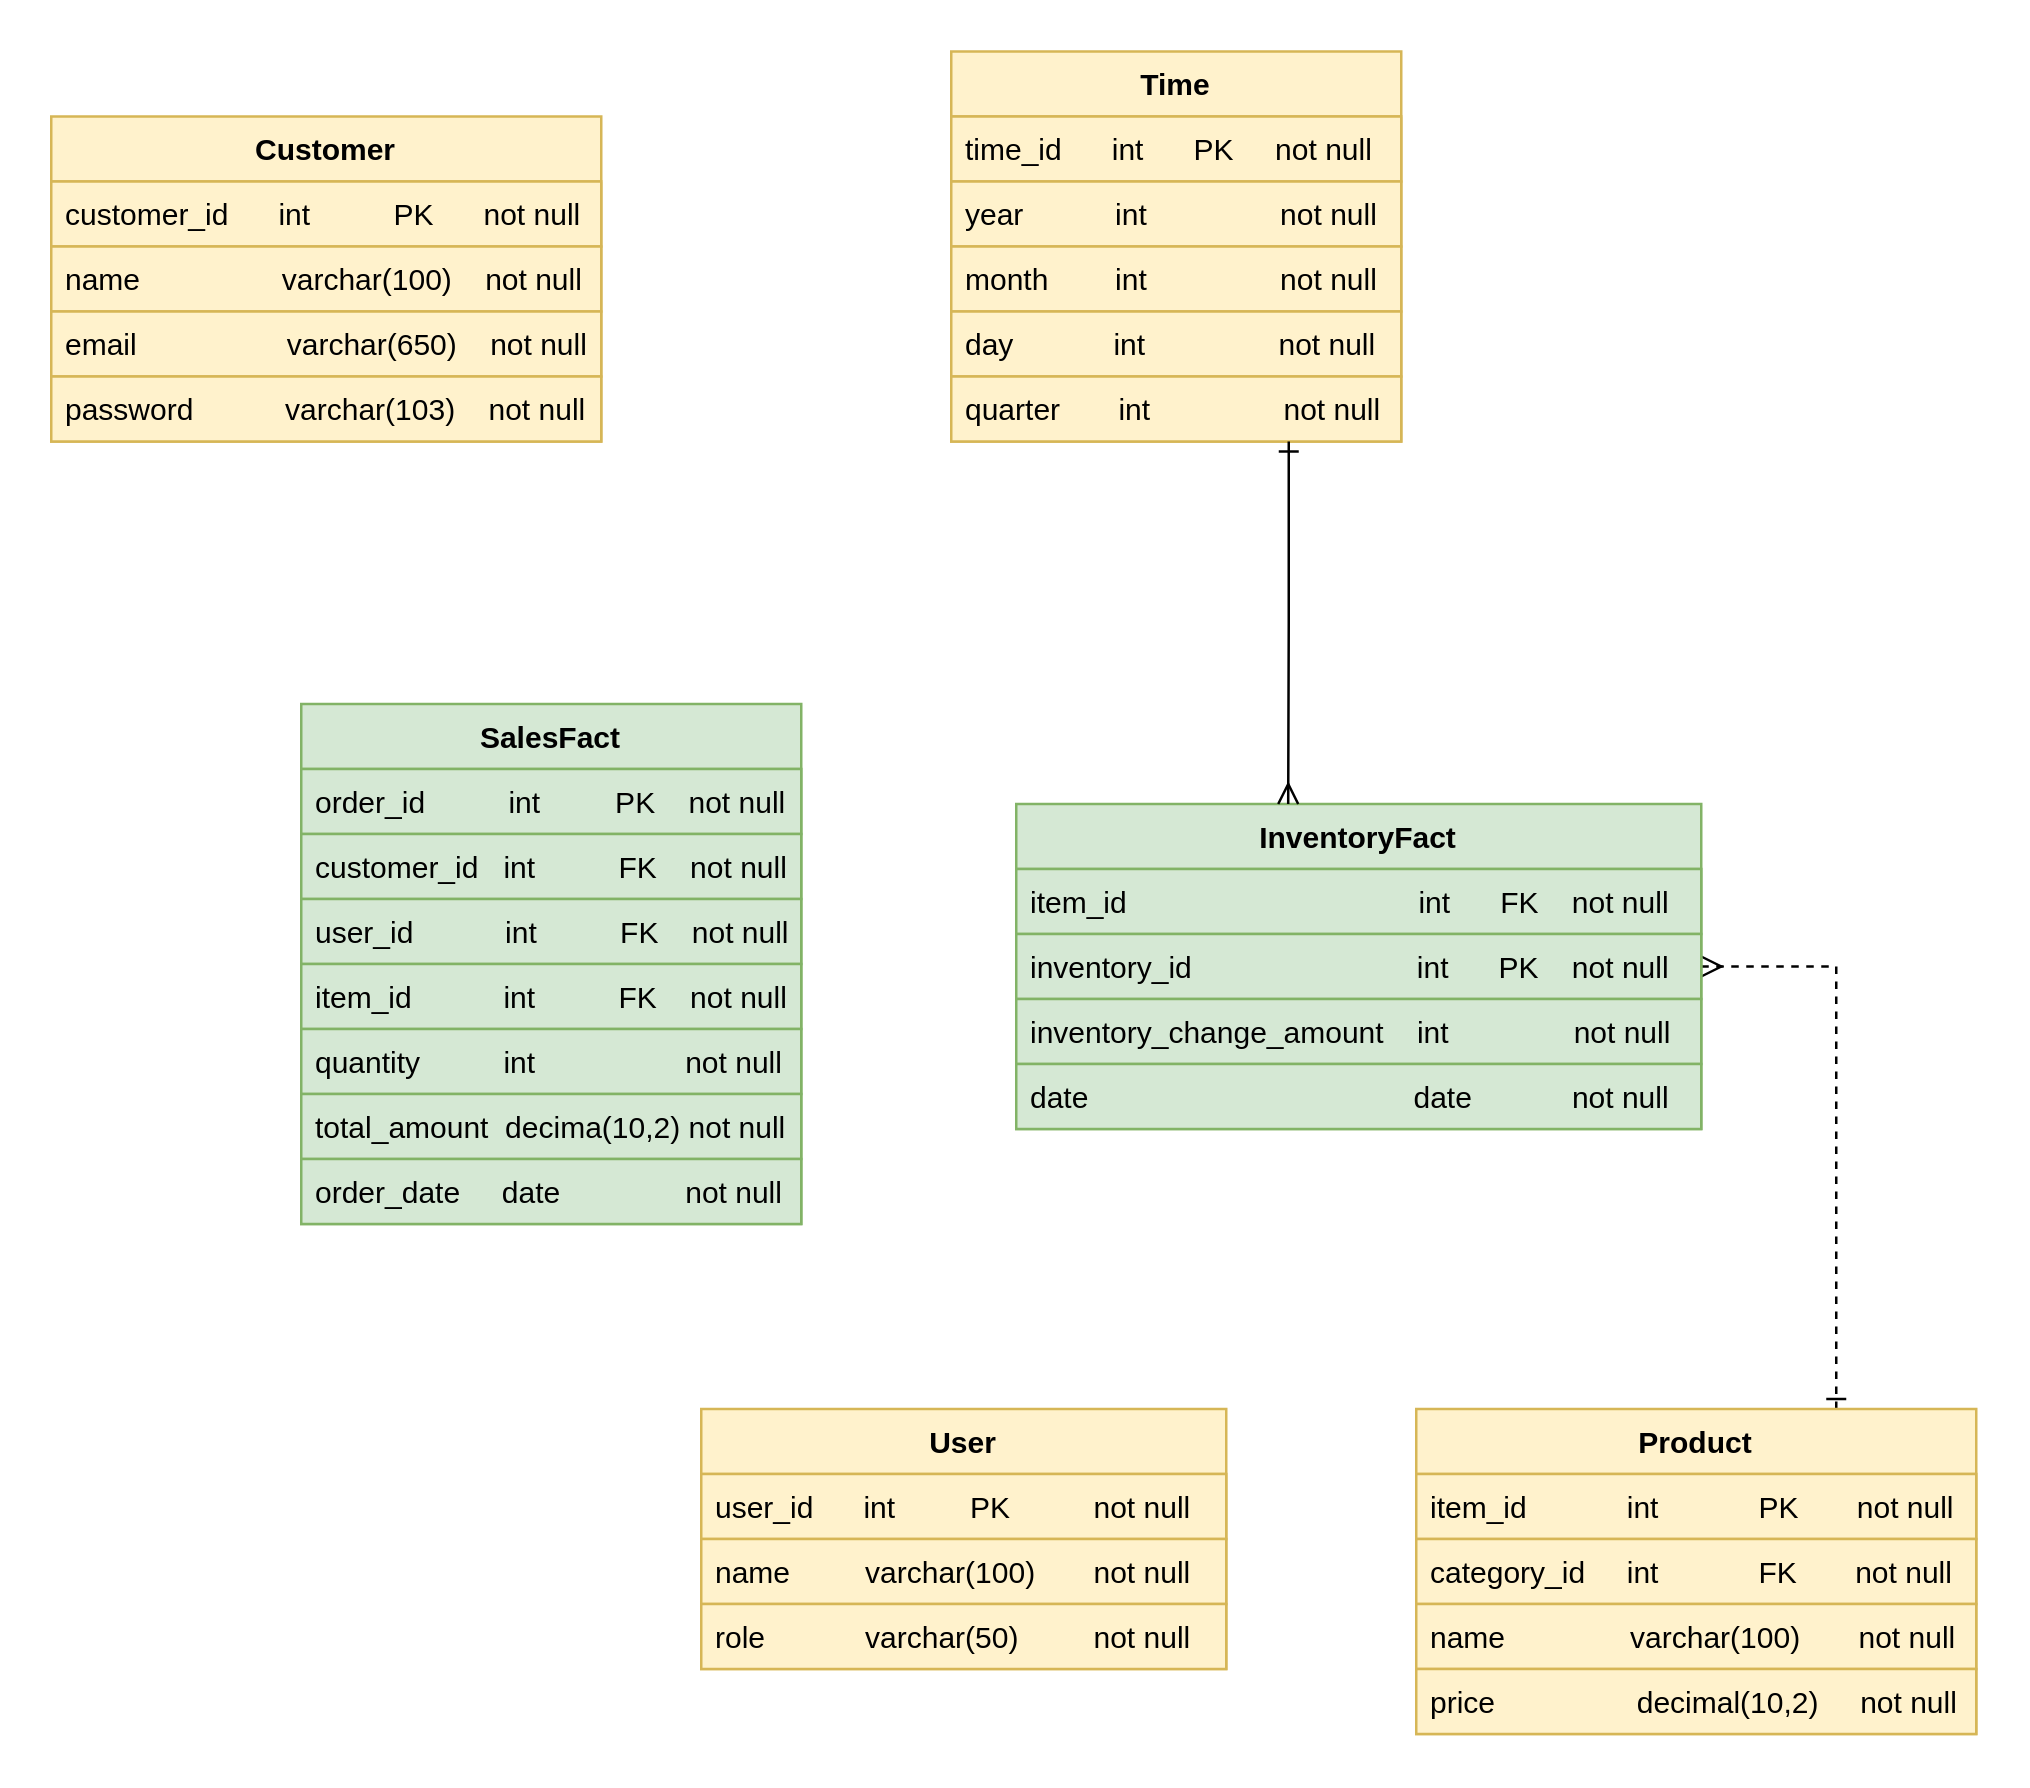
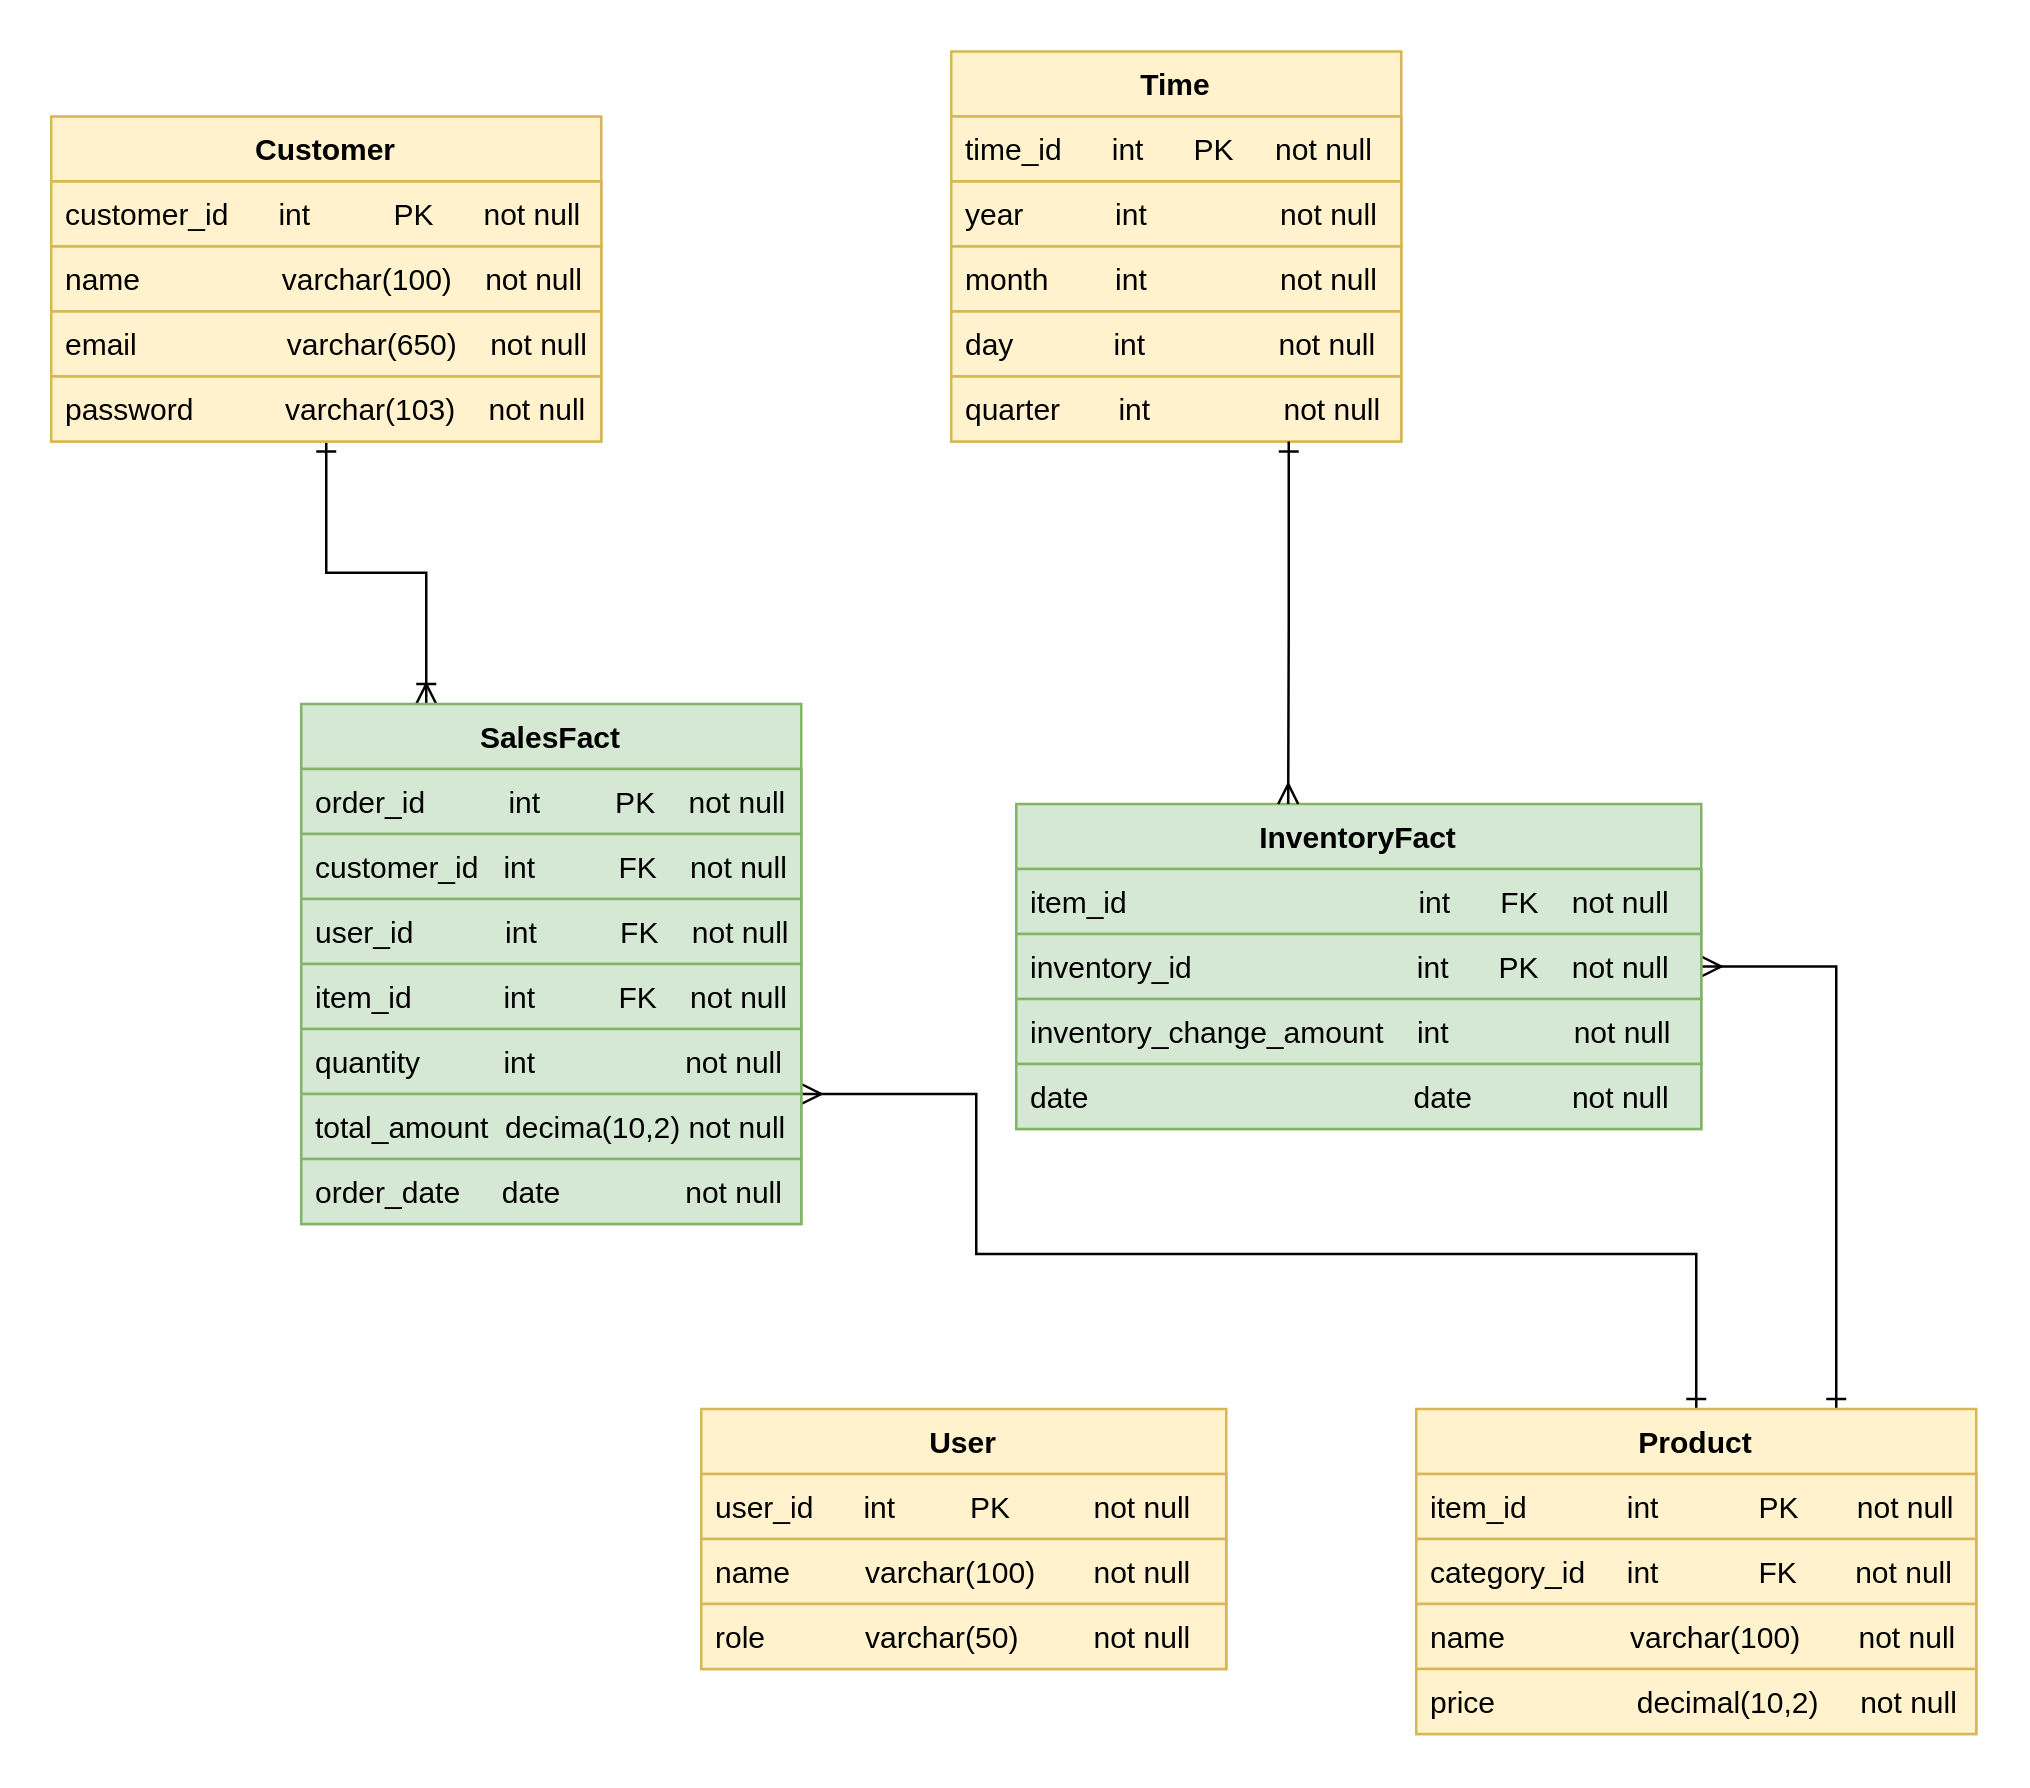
edge "Customer" -- "SalesFact": added
edge "InventoryFact" -- "Product": style dashed -> solid
edge "SalesFact" -- "Product": added
